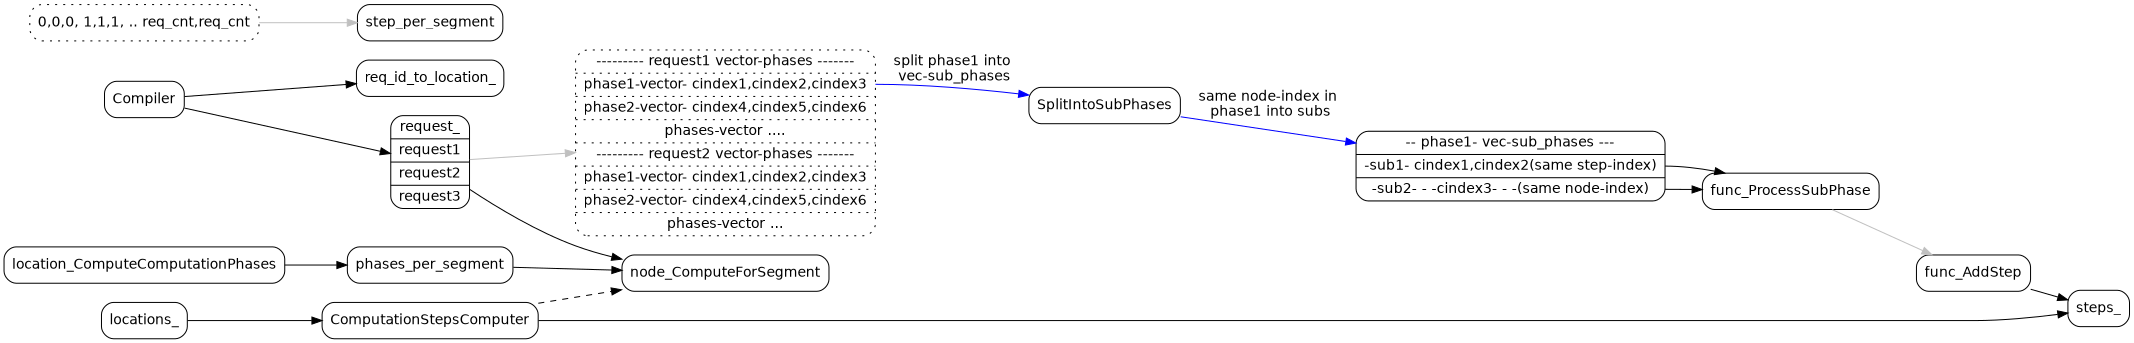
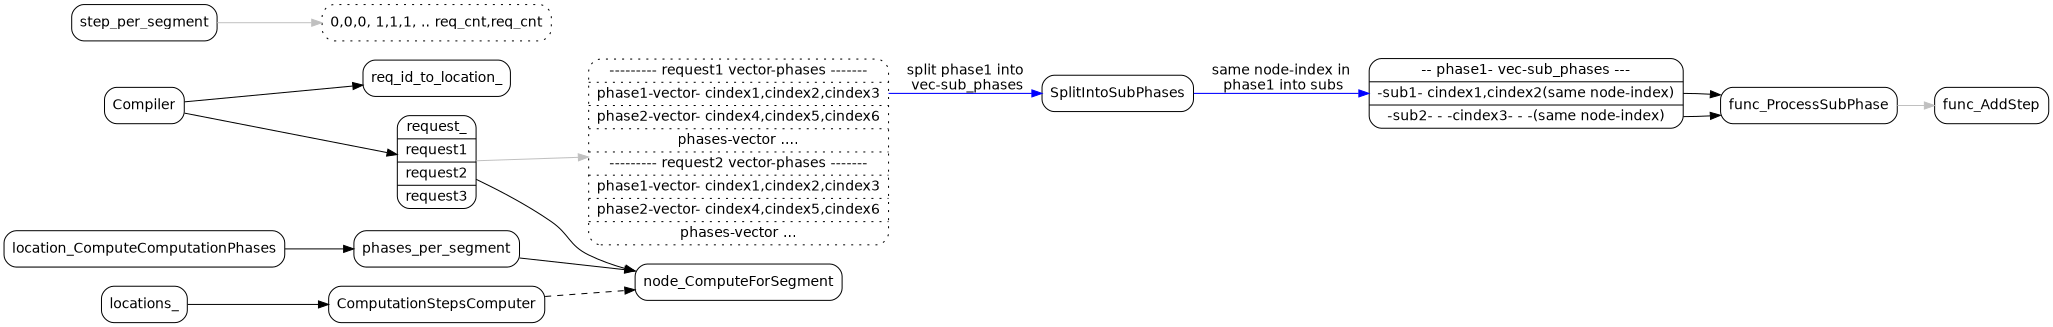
edge "0,0,0, 1,1,1, .. req_cnt,req_cnt" -> "step_per_segment": reversed
node "-- phase1- vec-sub_phases ---": text "-sub1- cindex1,cindex2(same step-index)" -> "-sub1- cindex1,cindex2(same node-index)"
node "steps_": removed
